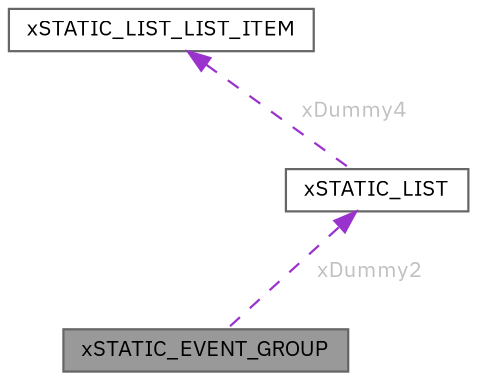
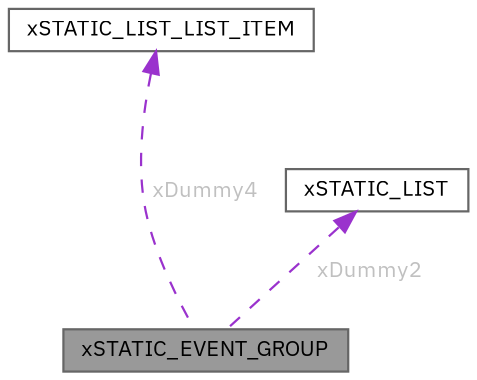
edge "xSTATIC_LIST" -> "xSTATIC_LIST_LIST_ITEM": now "xSTATIC_EVENT_GROUP" -> "xSTATIC_LIST_LIST_ITEM"
